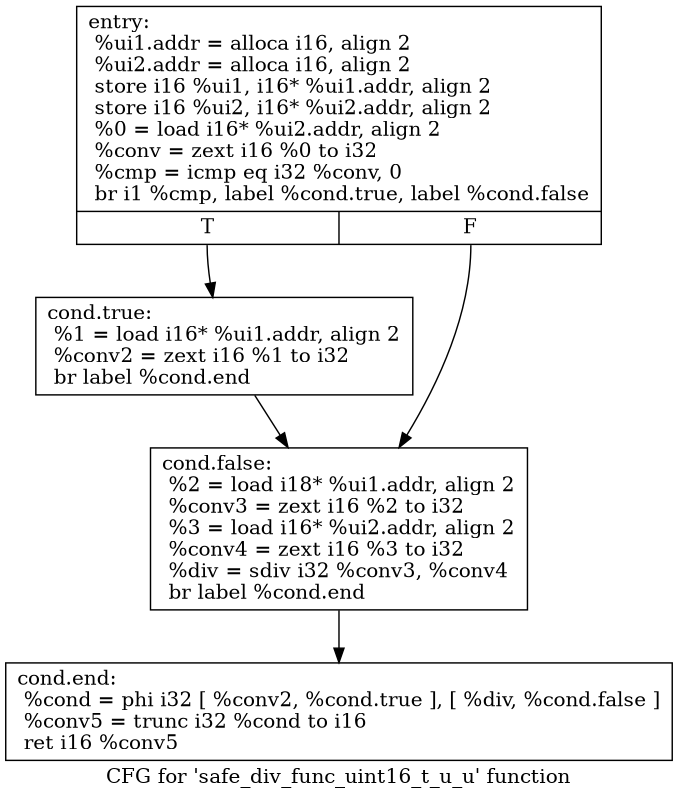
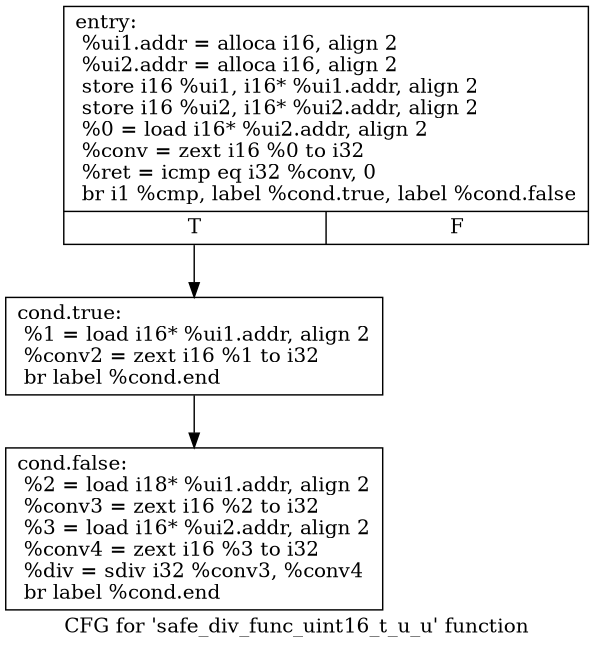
node "entry:": text "%cmp = icmp eq i32 %conv, 0" -> "%ret = icmp eq i32 %conv, 0"
edge "entry:" -> "cond.false:": removed
node "cond.end:": removed
